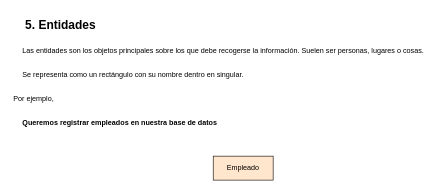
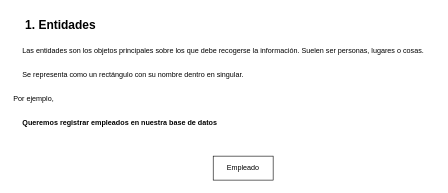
node "5. Entidades": label "5. Entidades" -> "1. Entidades"
node "Empleado": fillcolor #ffe6cc -> #ffffff
